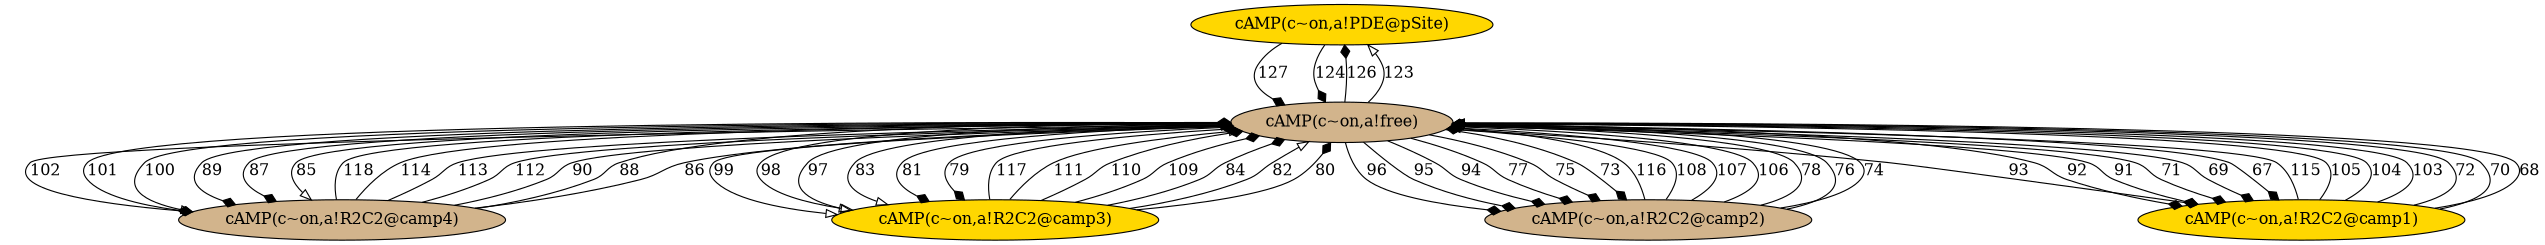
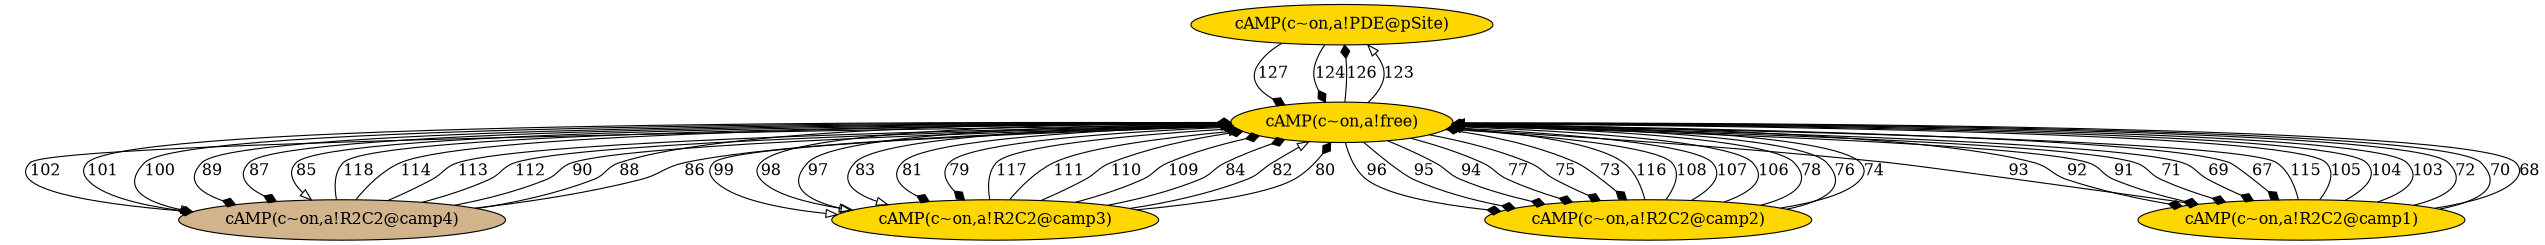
node "cAMP(c~on,a!free)": fillcolor tan -> gold
node "cAMP(c~on,a!R2C2@camp2)": fillcolor tan -> gold
